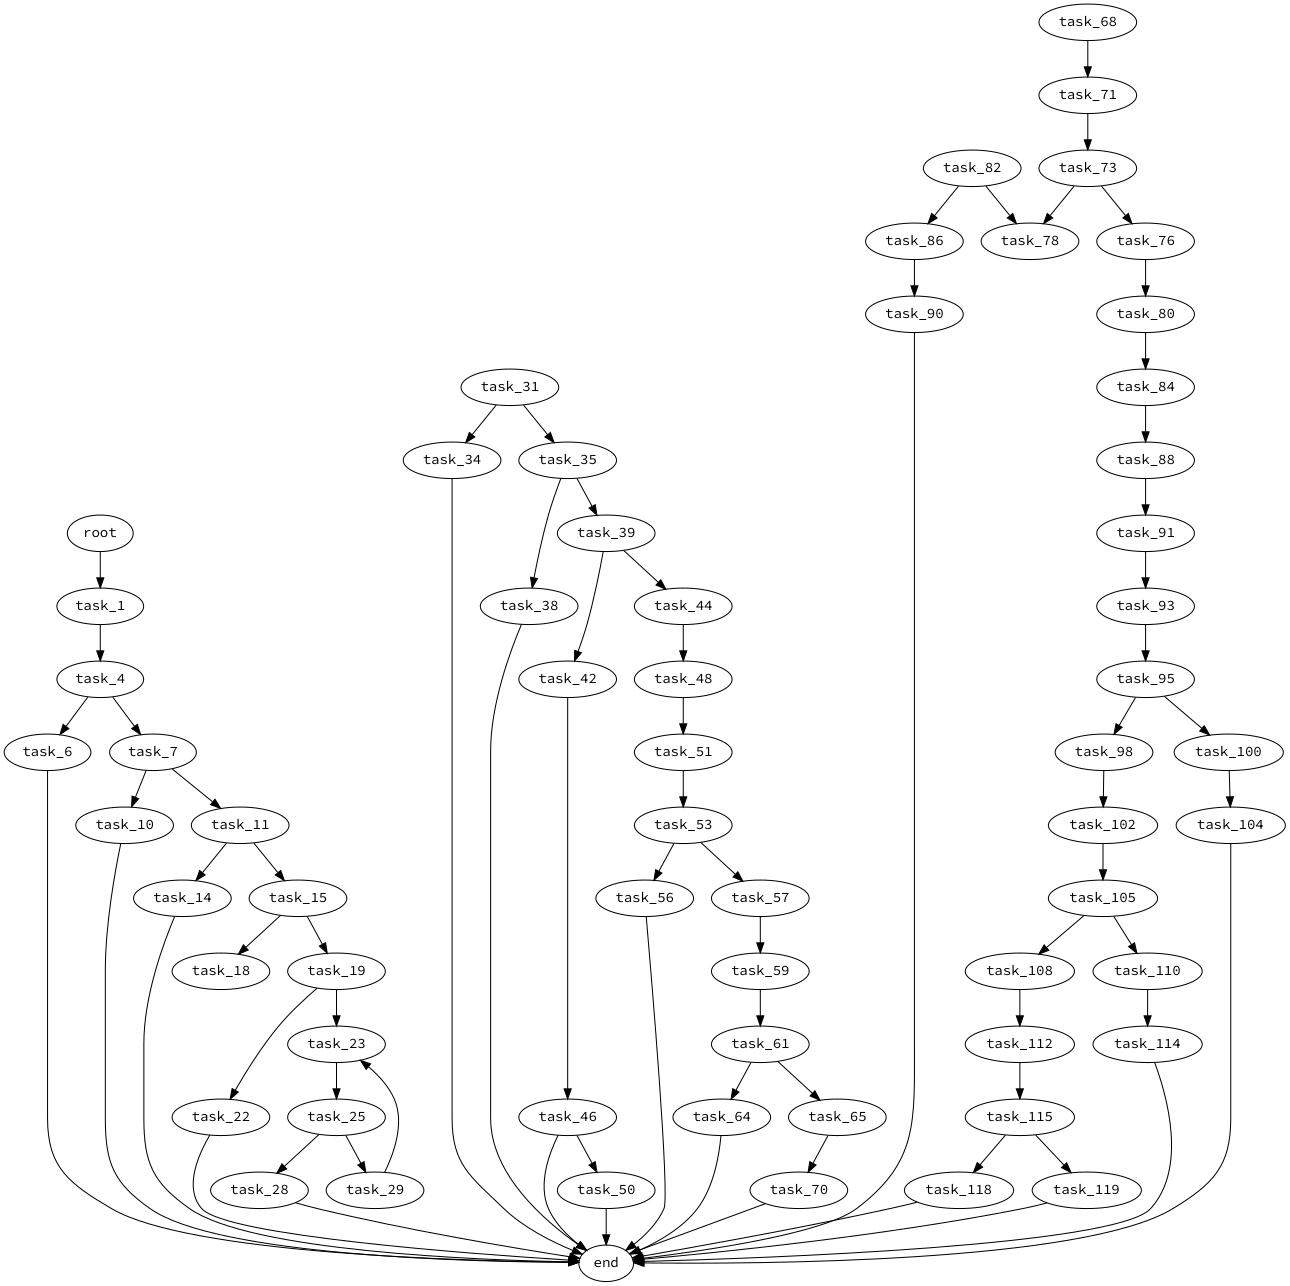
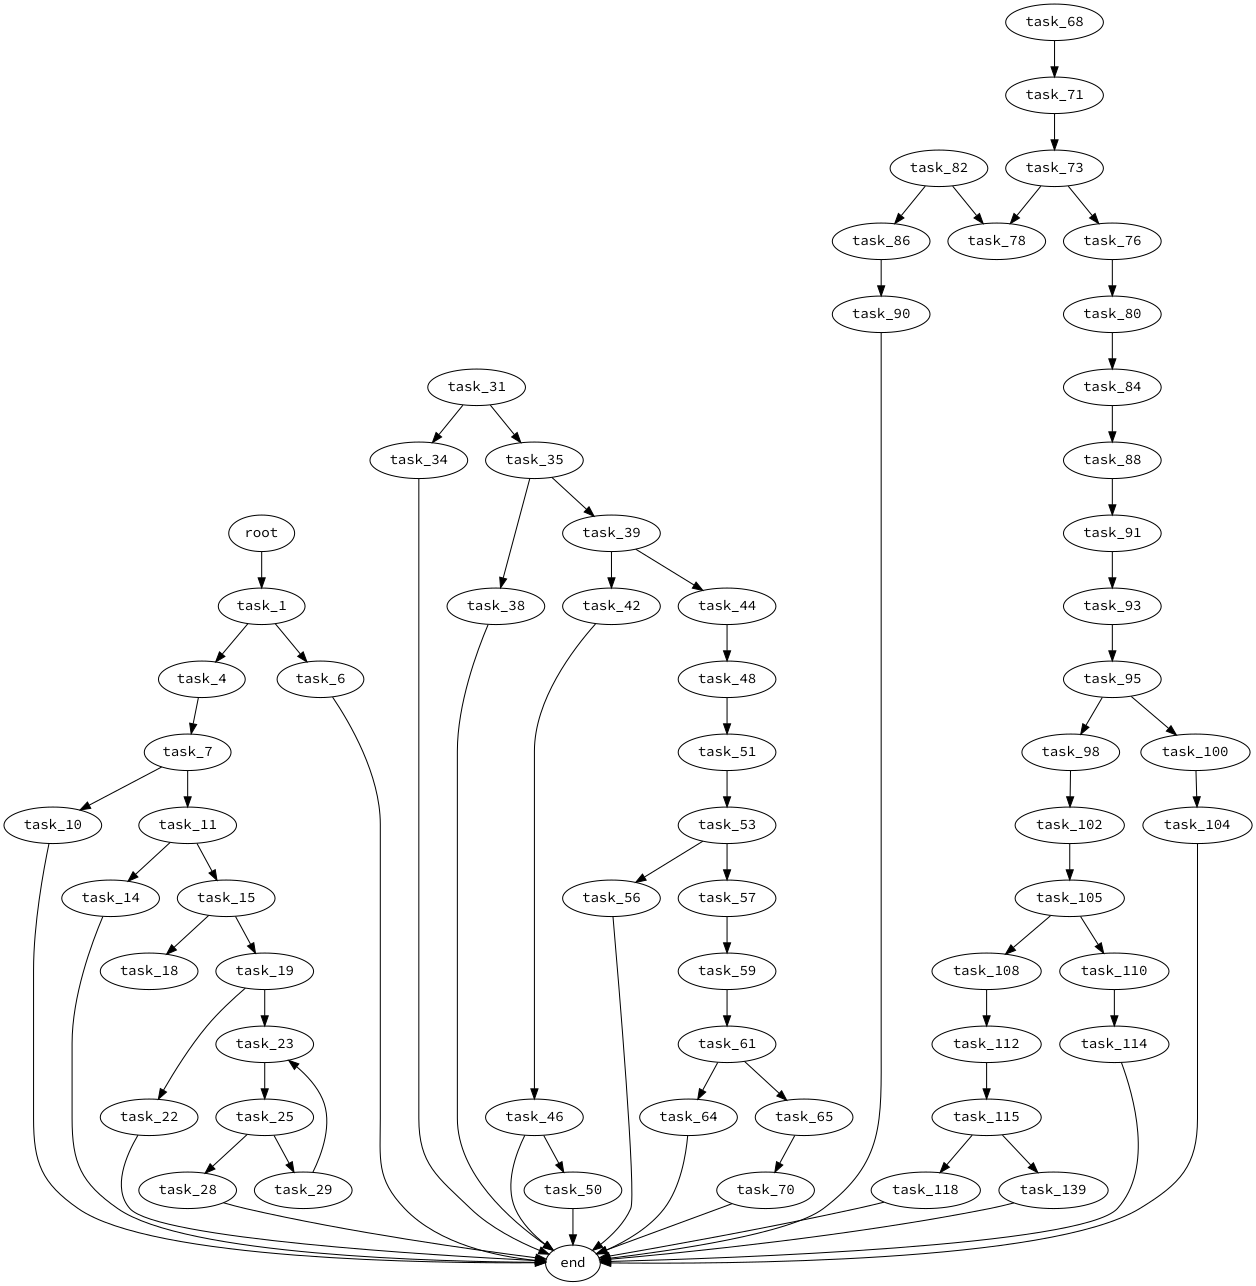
edge "task_4" -> "task_6": now "task_1" -> "task_6"
node "task_119": label "task_119" -> "task_139"
